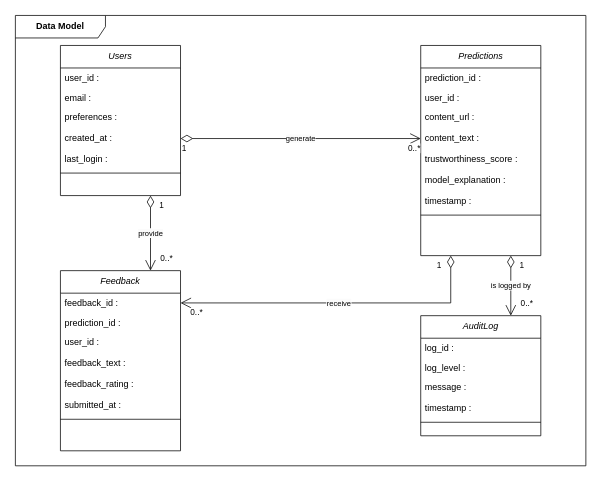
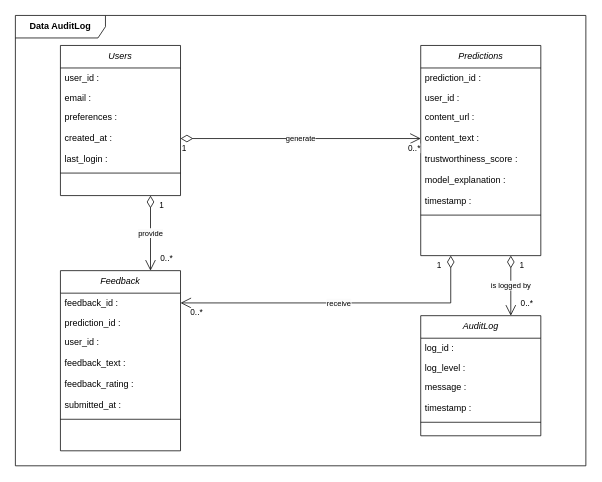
node "Data Model": label "Data Model" -> "Data AuditLog"
